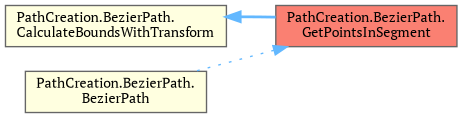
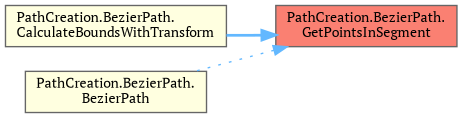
edge "PathCreation.BezierPath. GetPointsInSegment" -> "PathCreation.BezierPath. CalculateBoundsWithTransform": reversed
